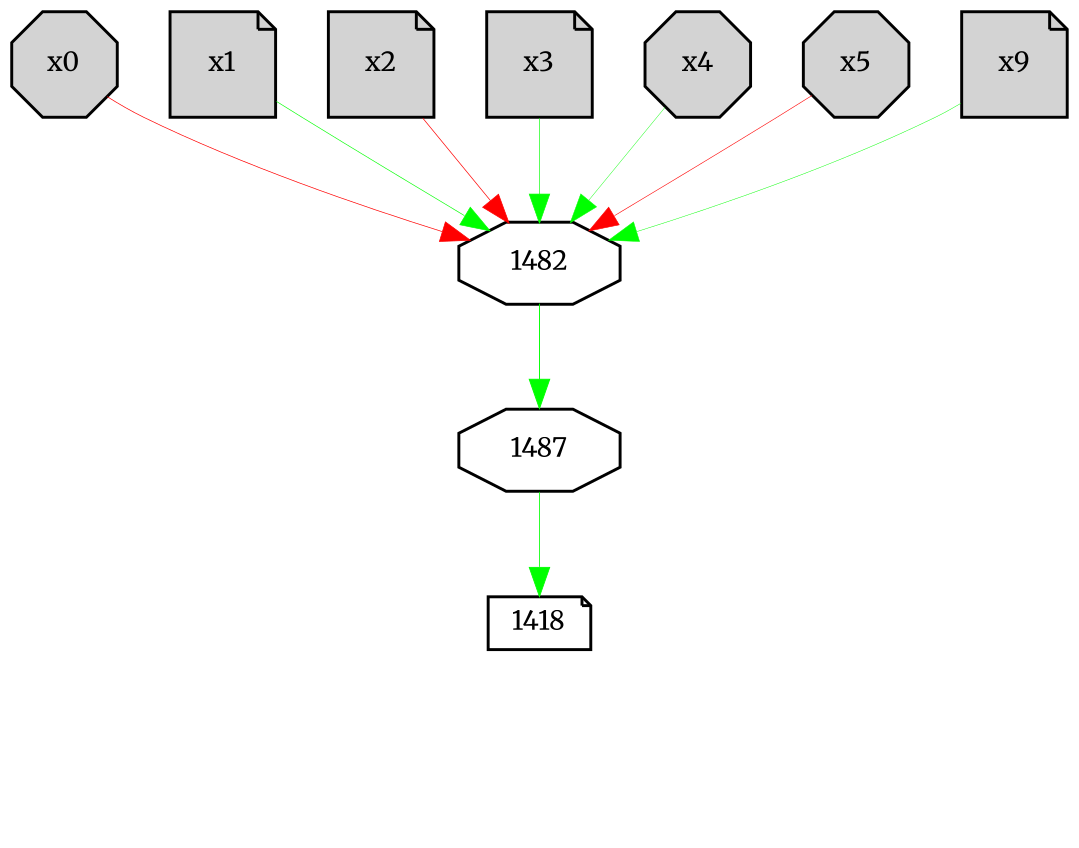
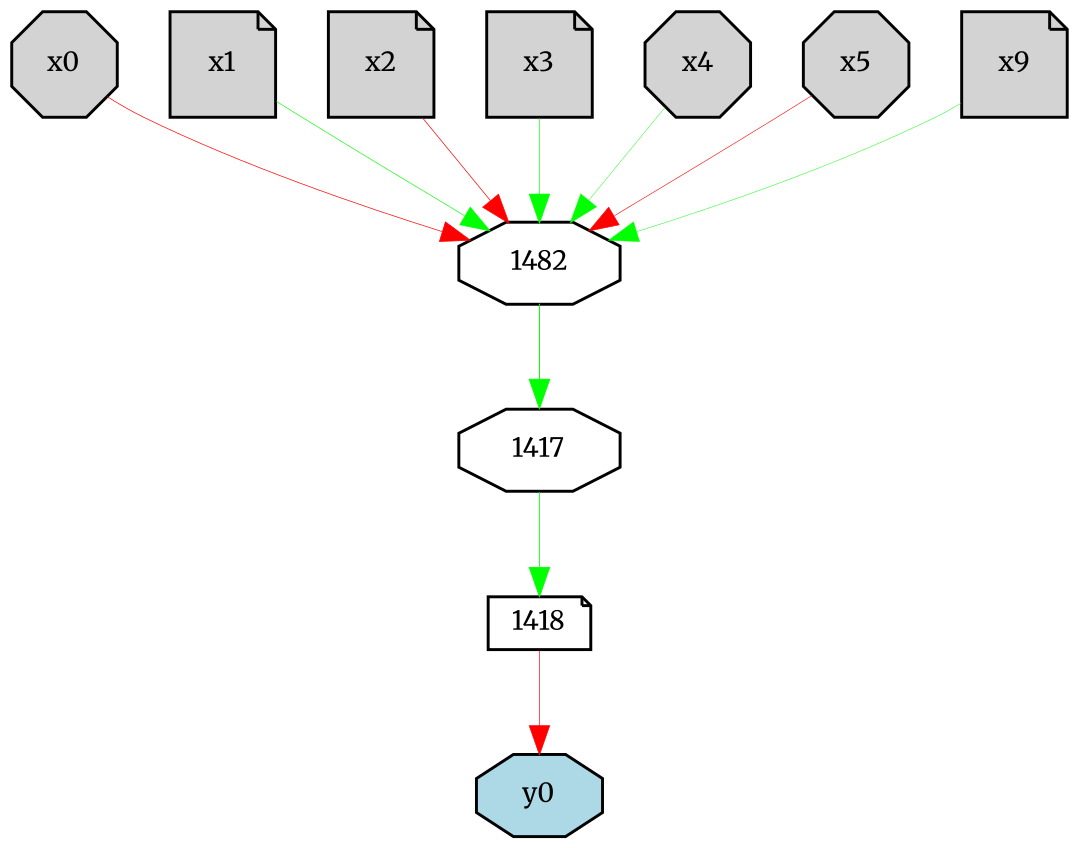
node "1487": label "1487" -> "1417"
node "y0": added
